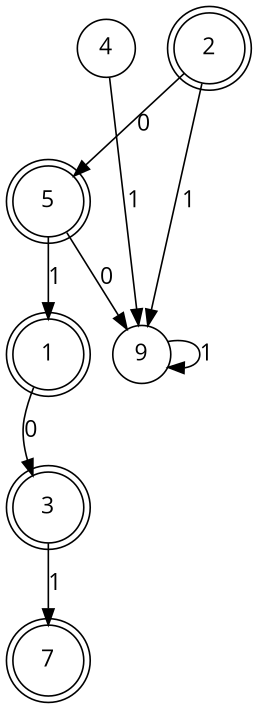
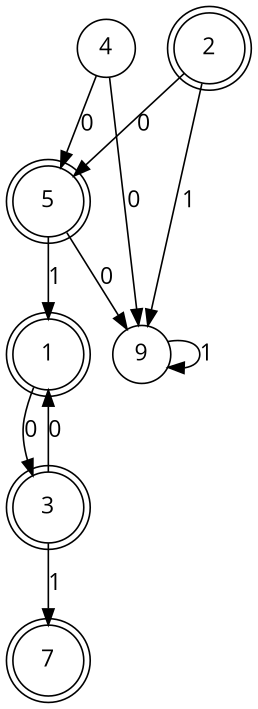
edge "4" -> "5": added, label "0"
edge "4" -> "9": label "1" -> "0"
edge "3" -> "1": added, label "0"
